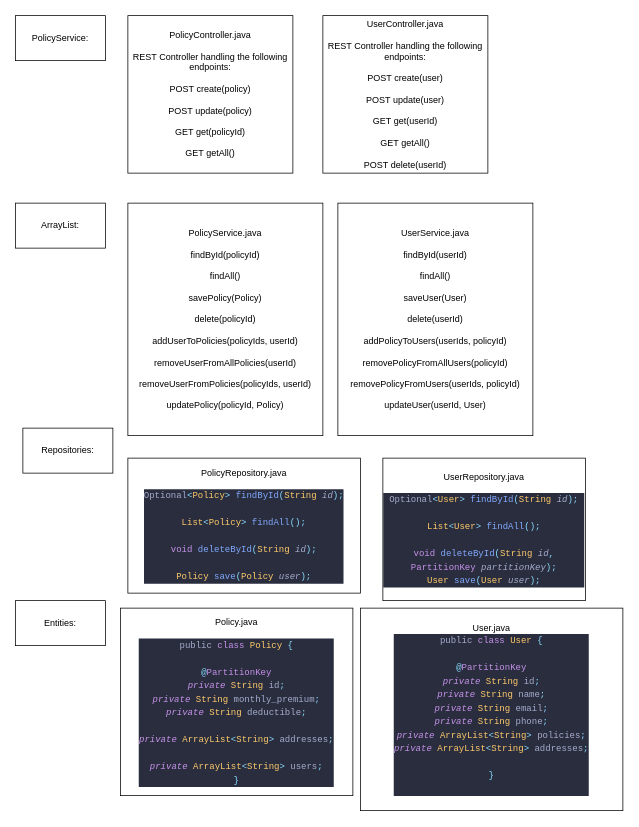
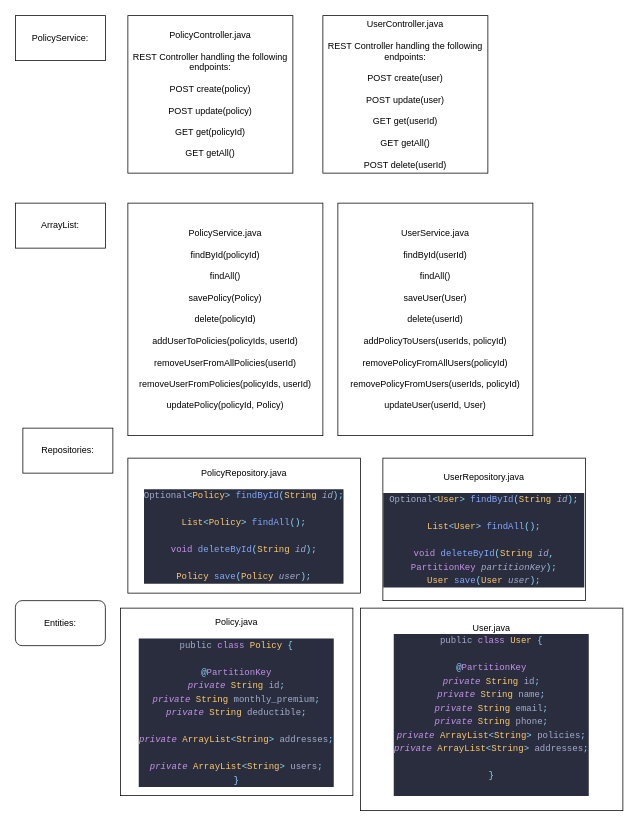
node "Entities:": shape rectangle -> rounded rectangle
